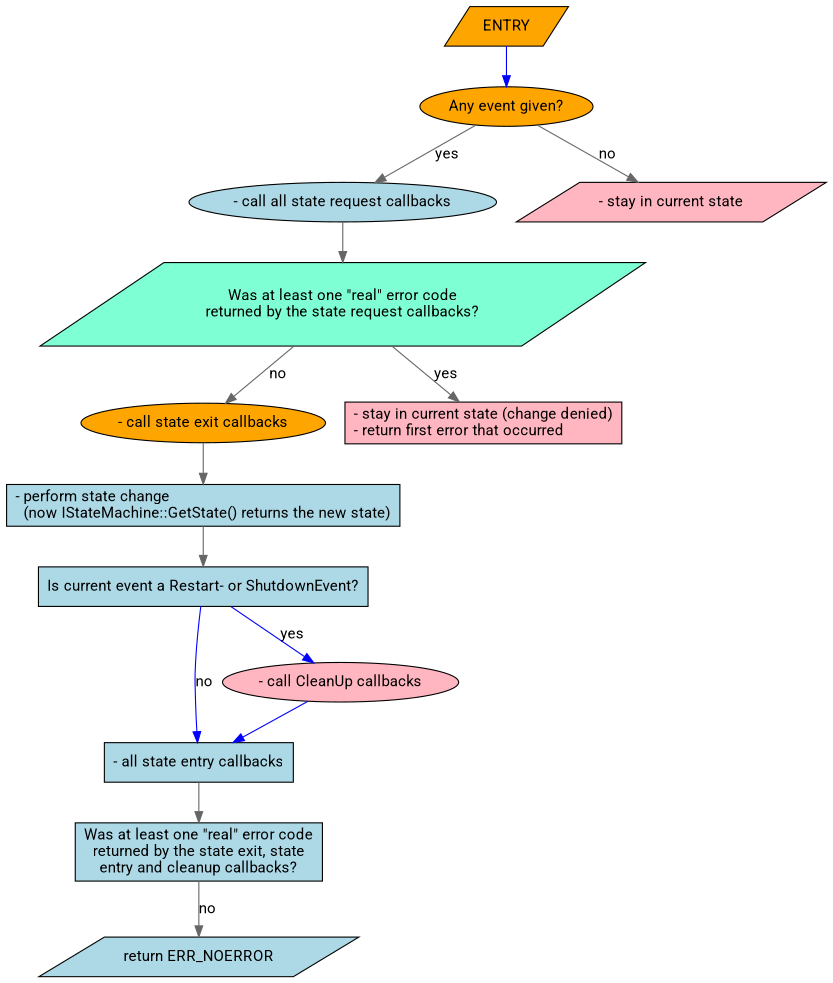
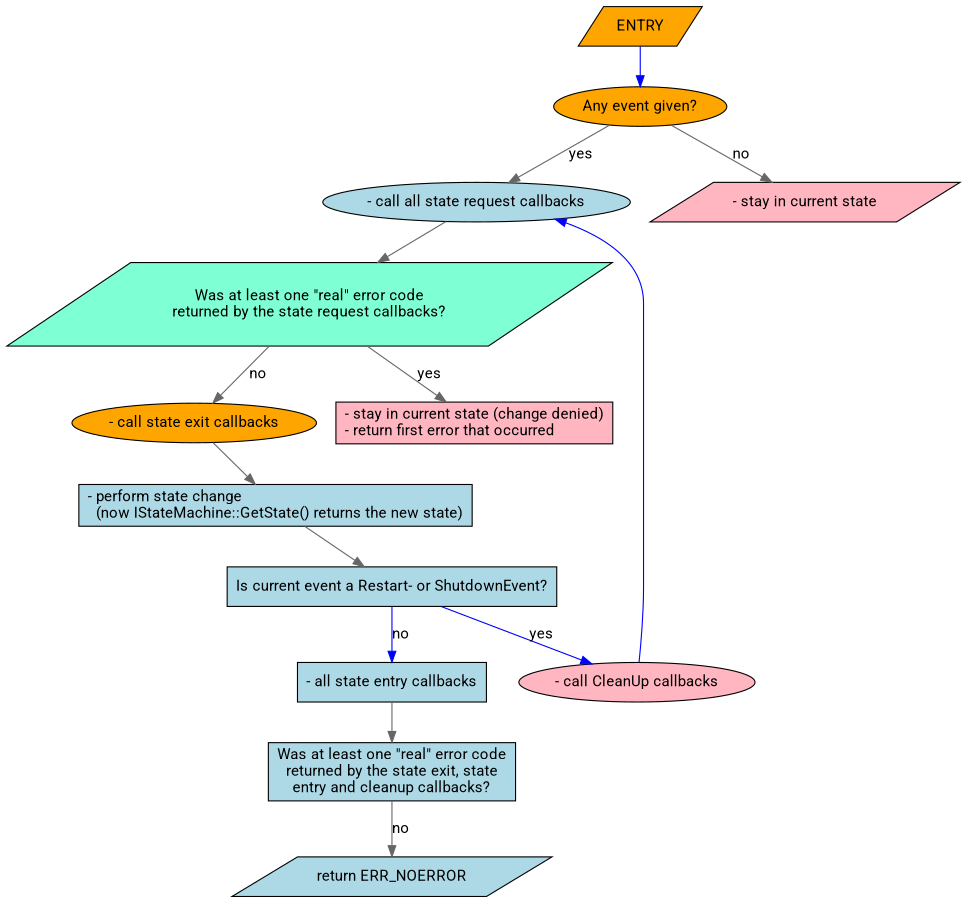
edge "- call CleanUp callbacks" -> "- all state entry callbacks": now "- call CleanUp callbacks" -> "- call all state request callbacks"
